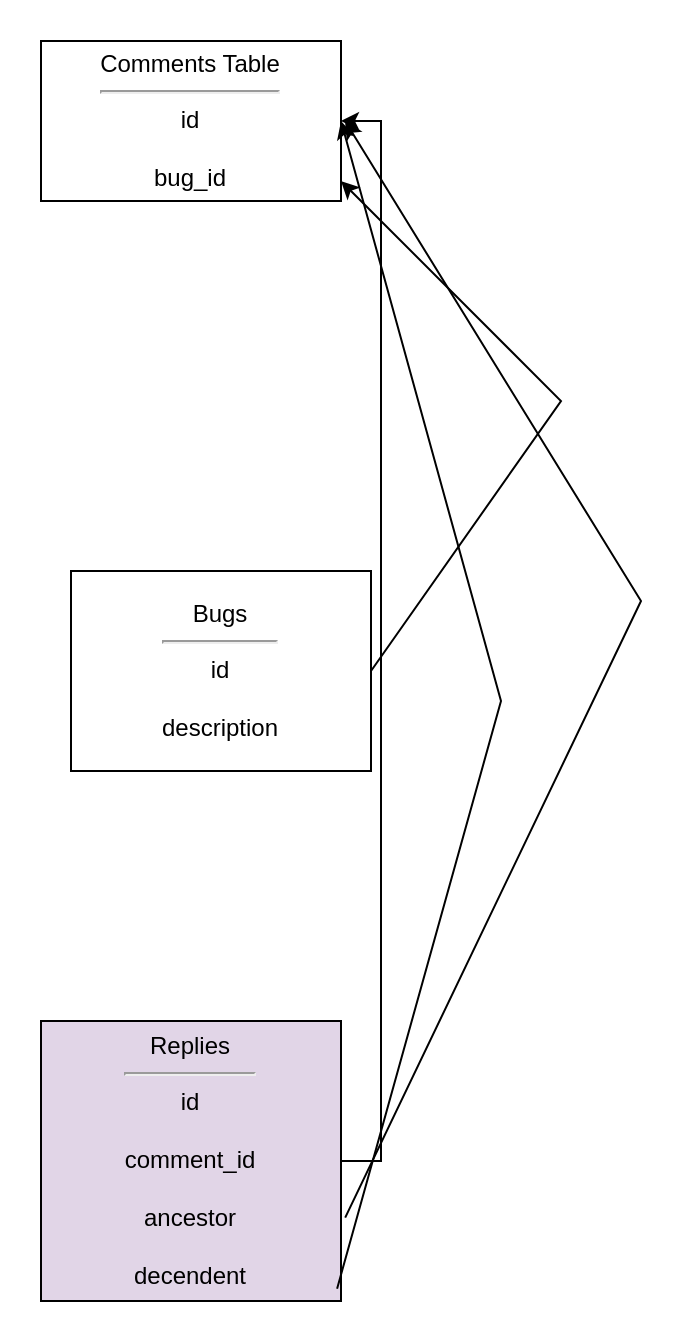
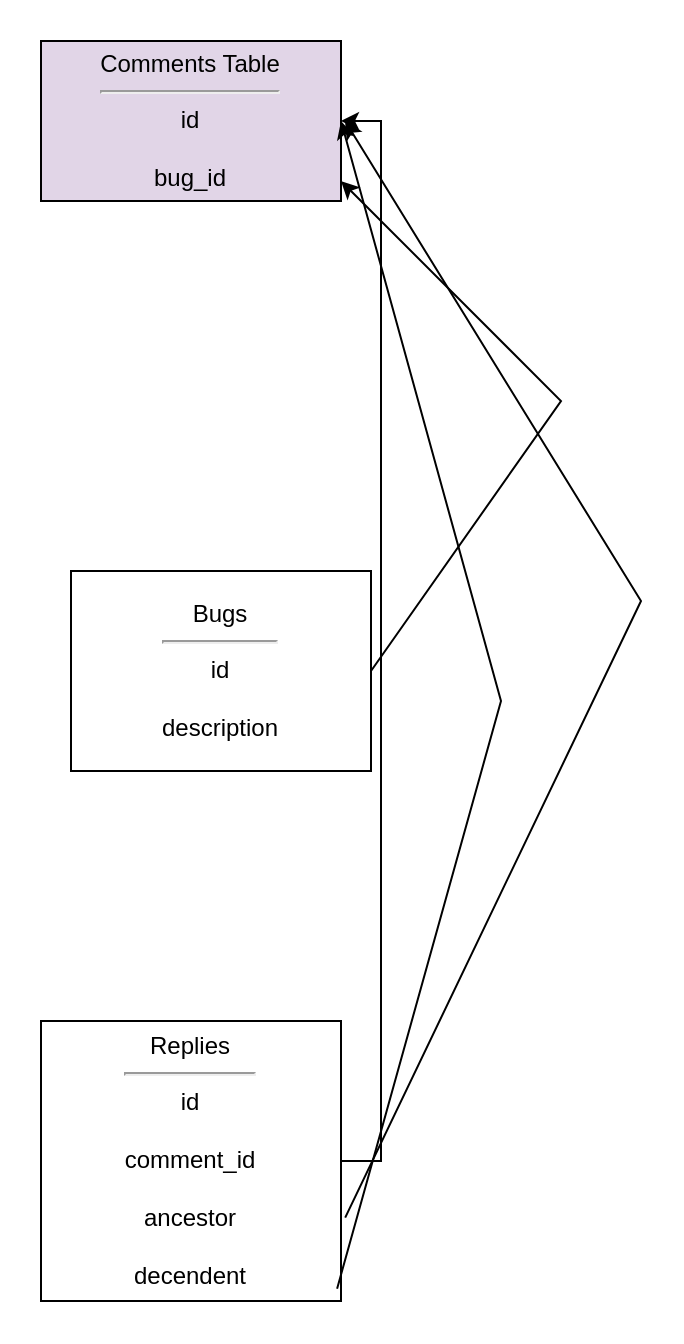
node "Comments Tableid bug_id": fillcolor #ffffff -> #e1d5e7
node "Repliesid comment_id ancestor decendent": fillcolor #e1d5e7 -> #ffffff
